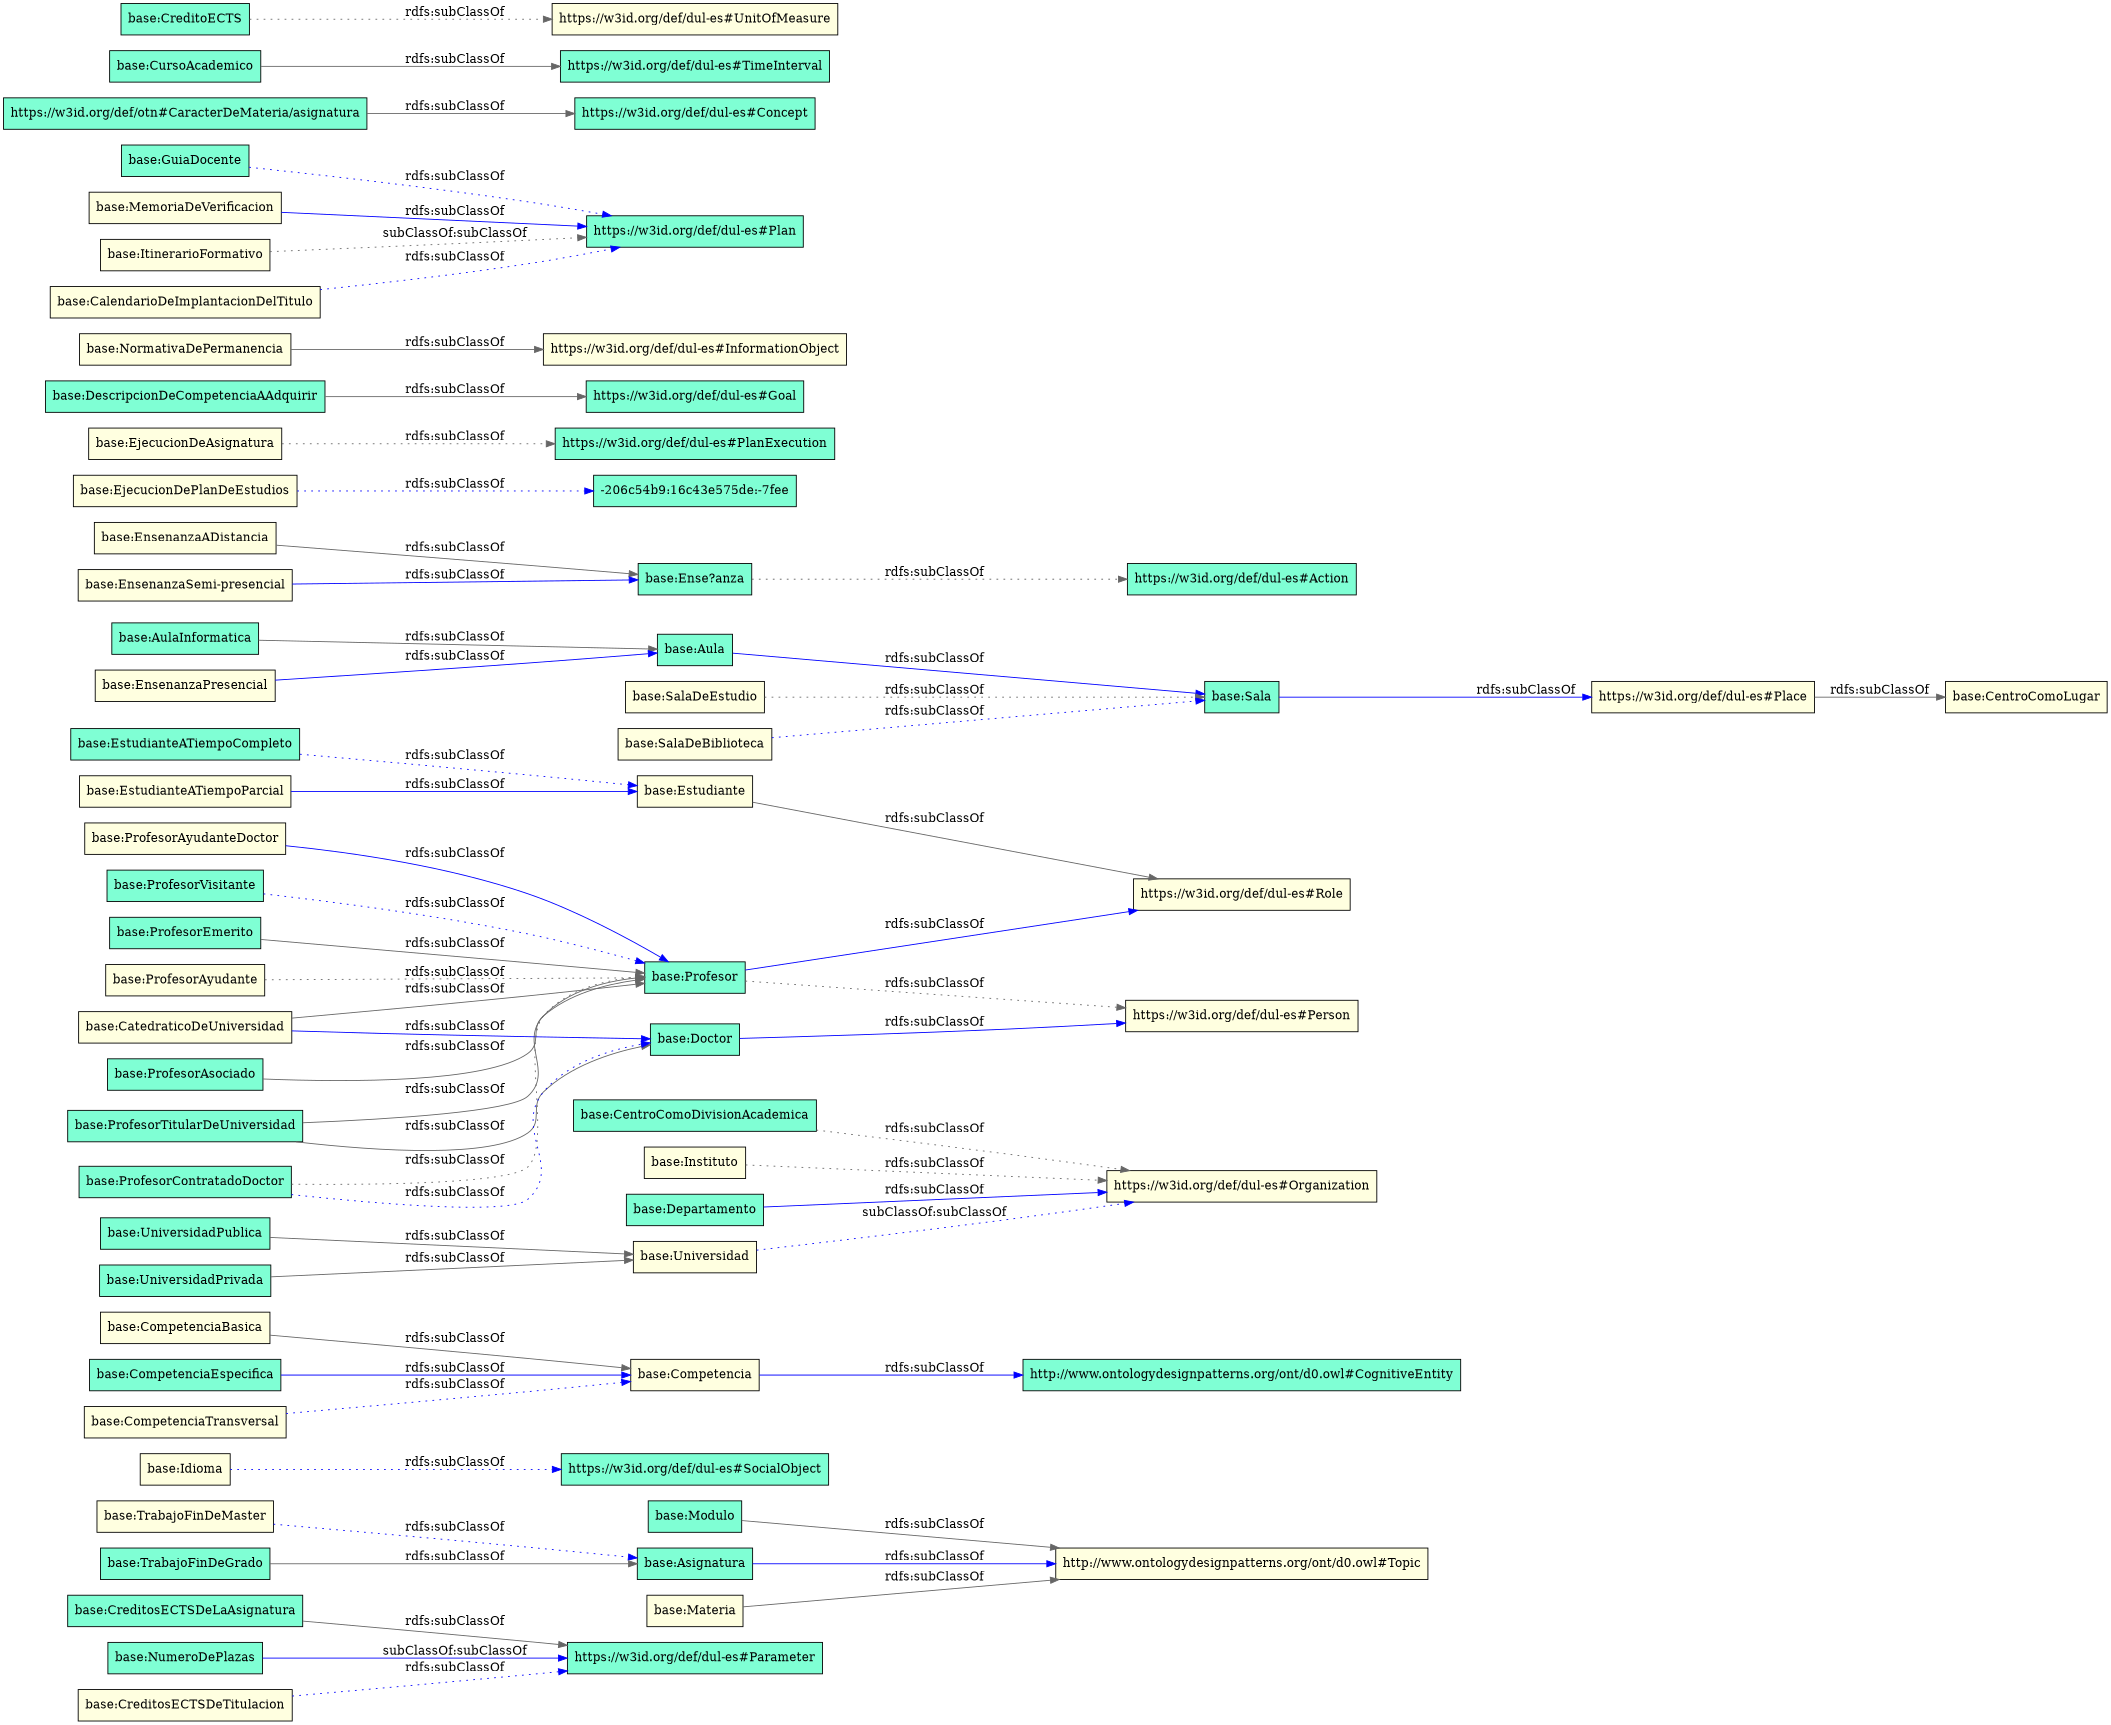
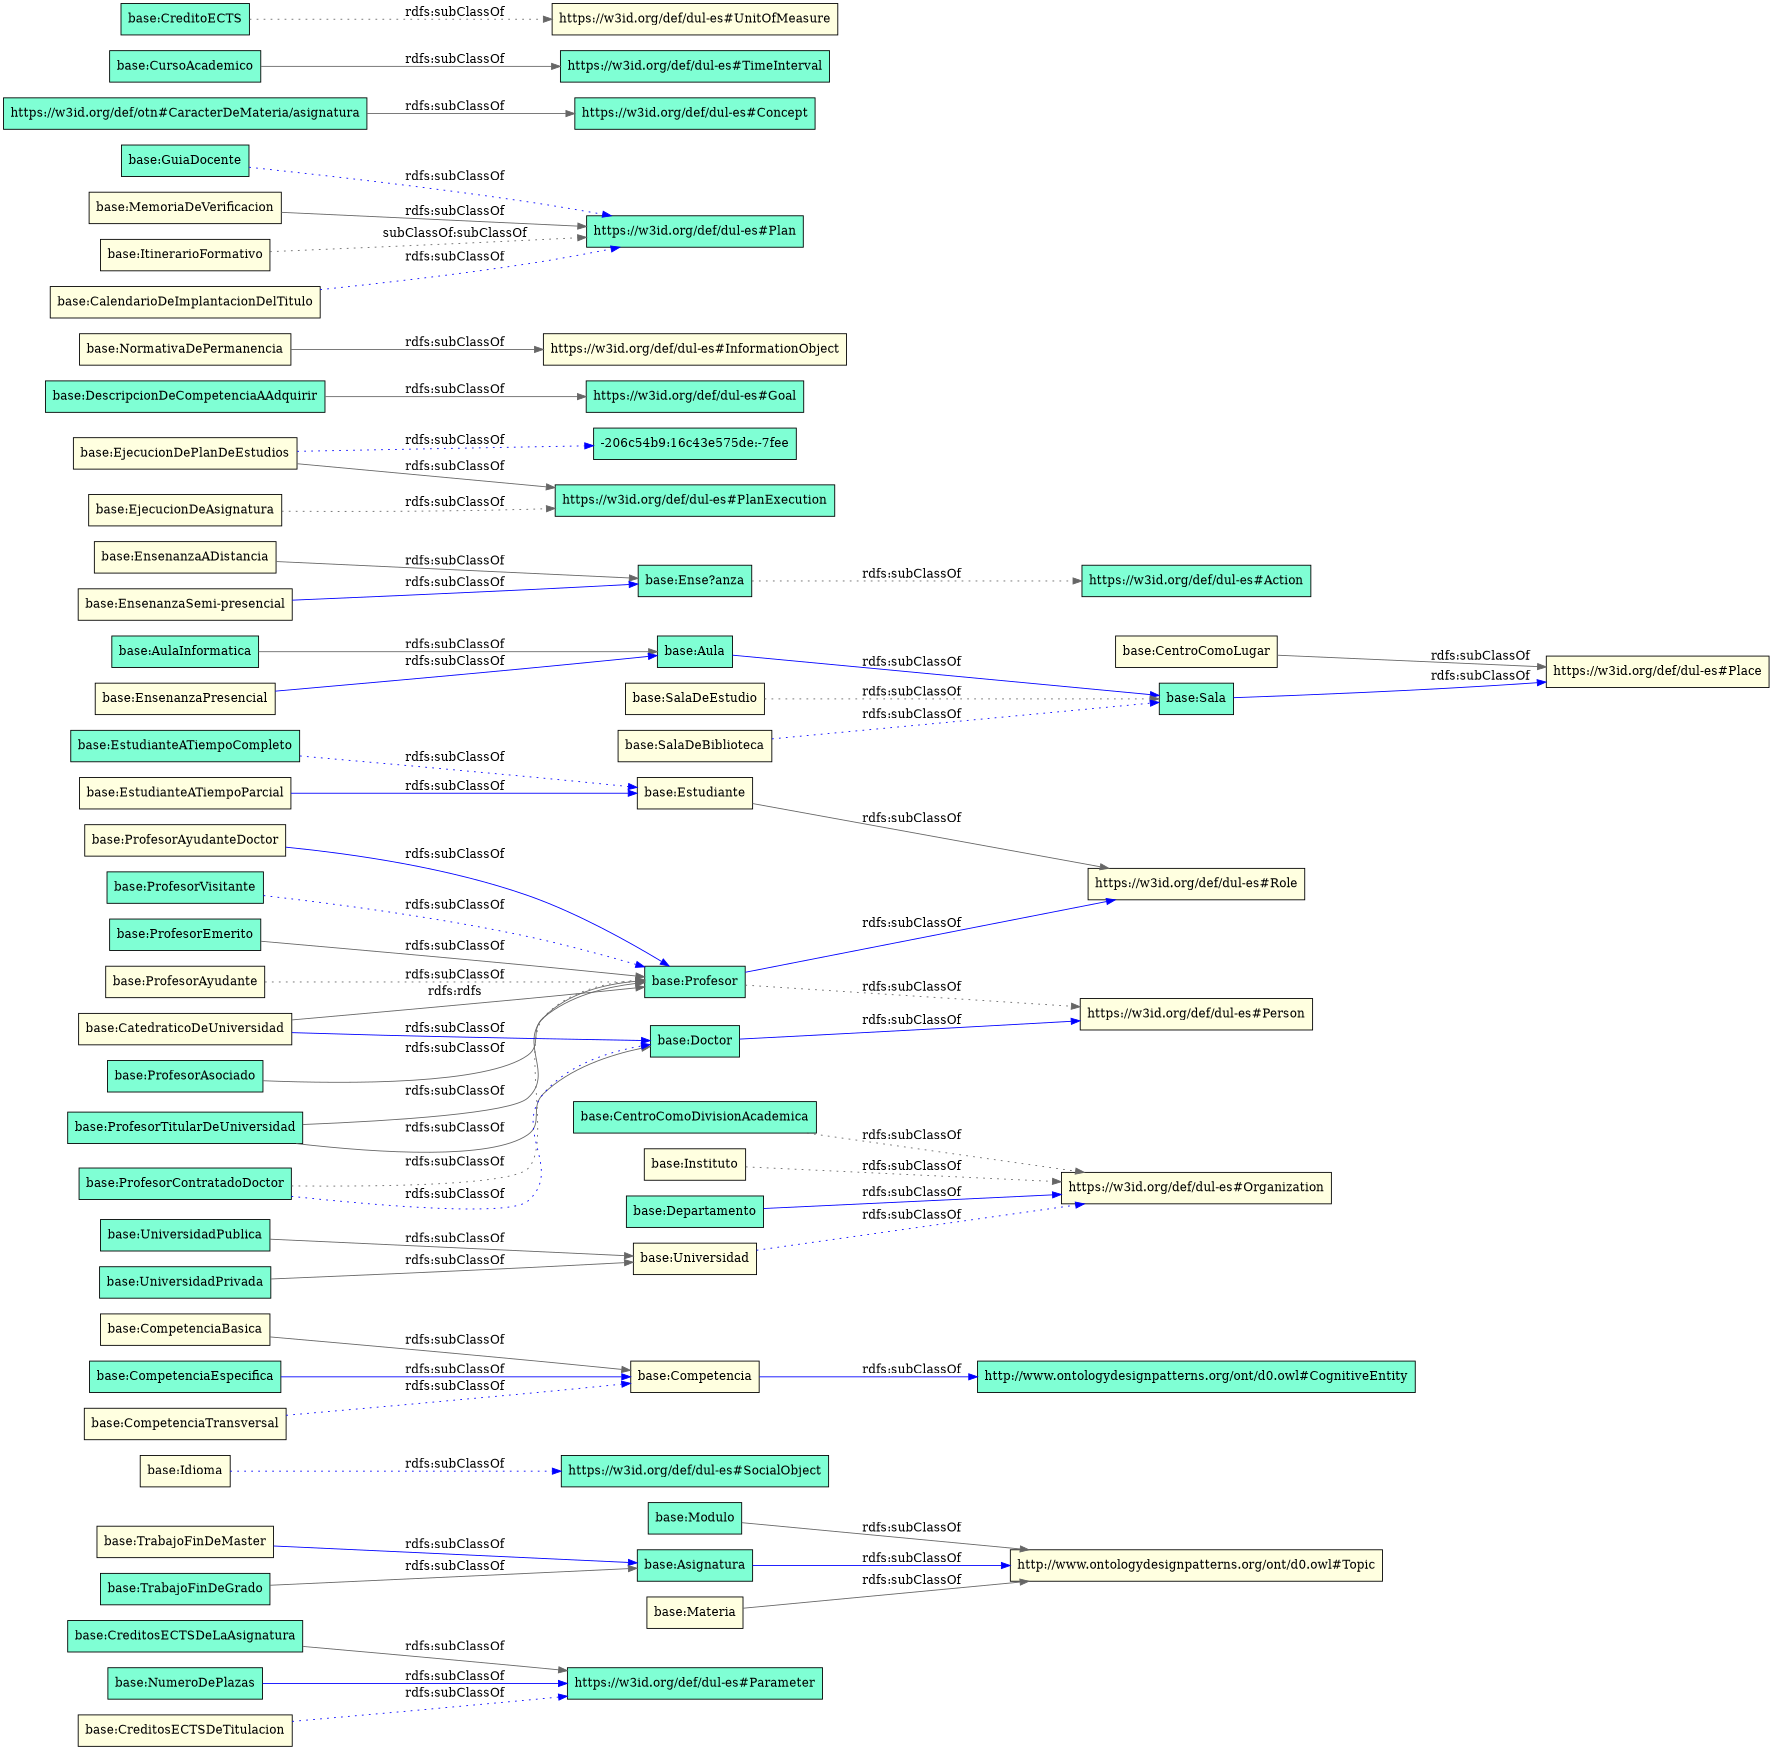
edge "base:MemoriaDeVerificacion" -> "https://w3id.org/def/dul-es#Plan": color blue -> gray40
edge "base:EjecucionDePlanDeEstudios" -> "https://w3id.org/def/dul-es#PlanExecution": added, label "rdfs:subClassOf"
edge "https://w3id.org/def/dul-es#Place" -> "base:CentroComoLugar": reversed
edge "base:CatedraticoDeUniversidad" -> "base:Profesor": label "rdfs:subClassOf" -> "rdfs:rdfs"
edge "base:Universidad" -> "https://w3id.org/def/dul-es#Organization": label "subClassOf:subClassOf" -> "rdfs:subClassOf"
edge "base:TrabajoFinDeMaster" -> "base:Asignatura": style dotted -> solid
edge "base:NumeroDePlazas" -> "https://w3id.org/def/dul-es#Parameter": label "subClassOf:subClassOf" -> "rdfs:subClassOf"
